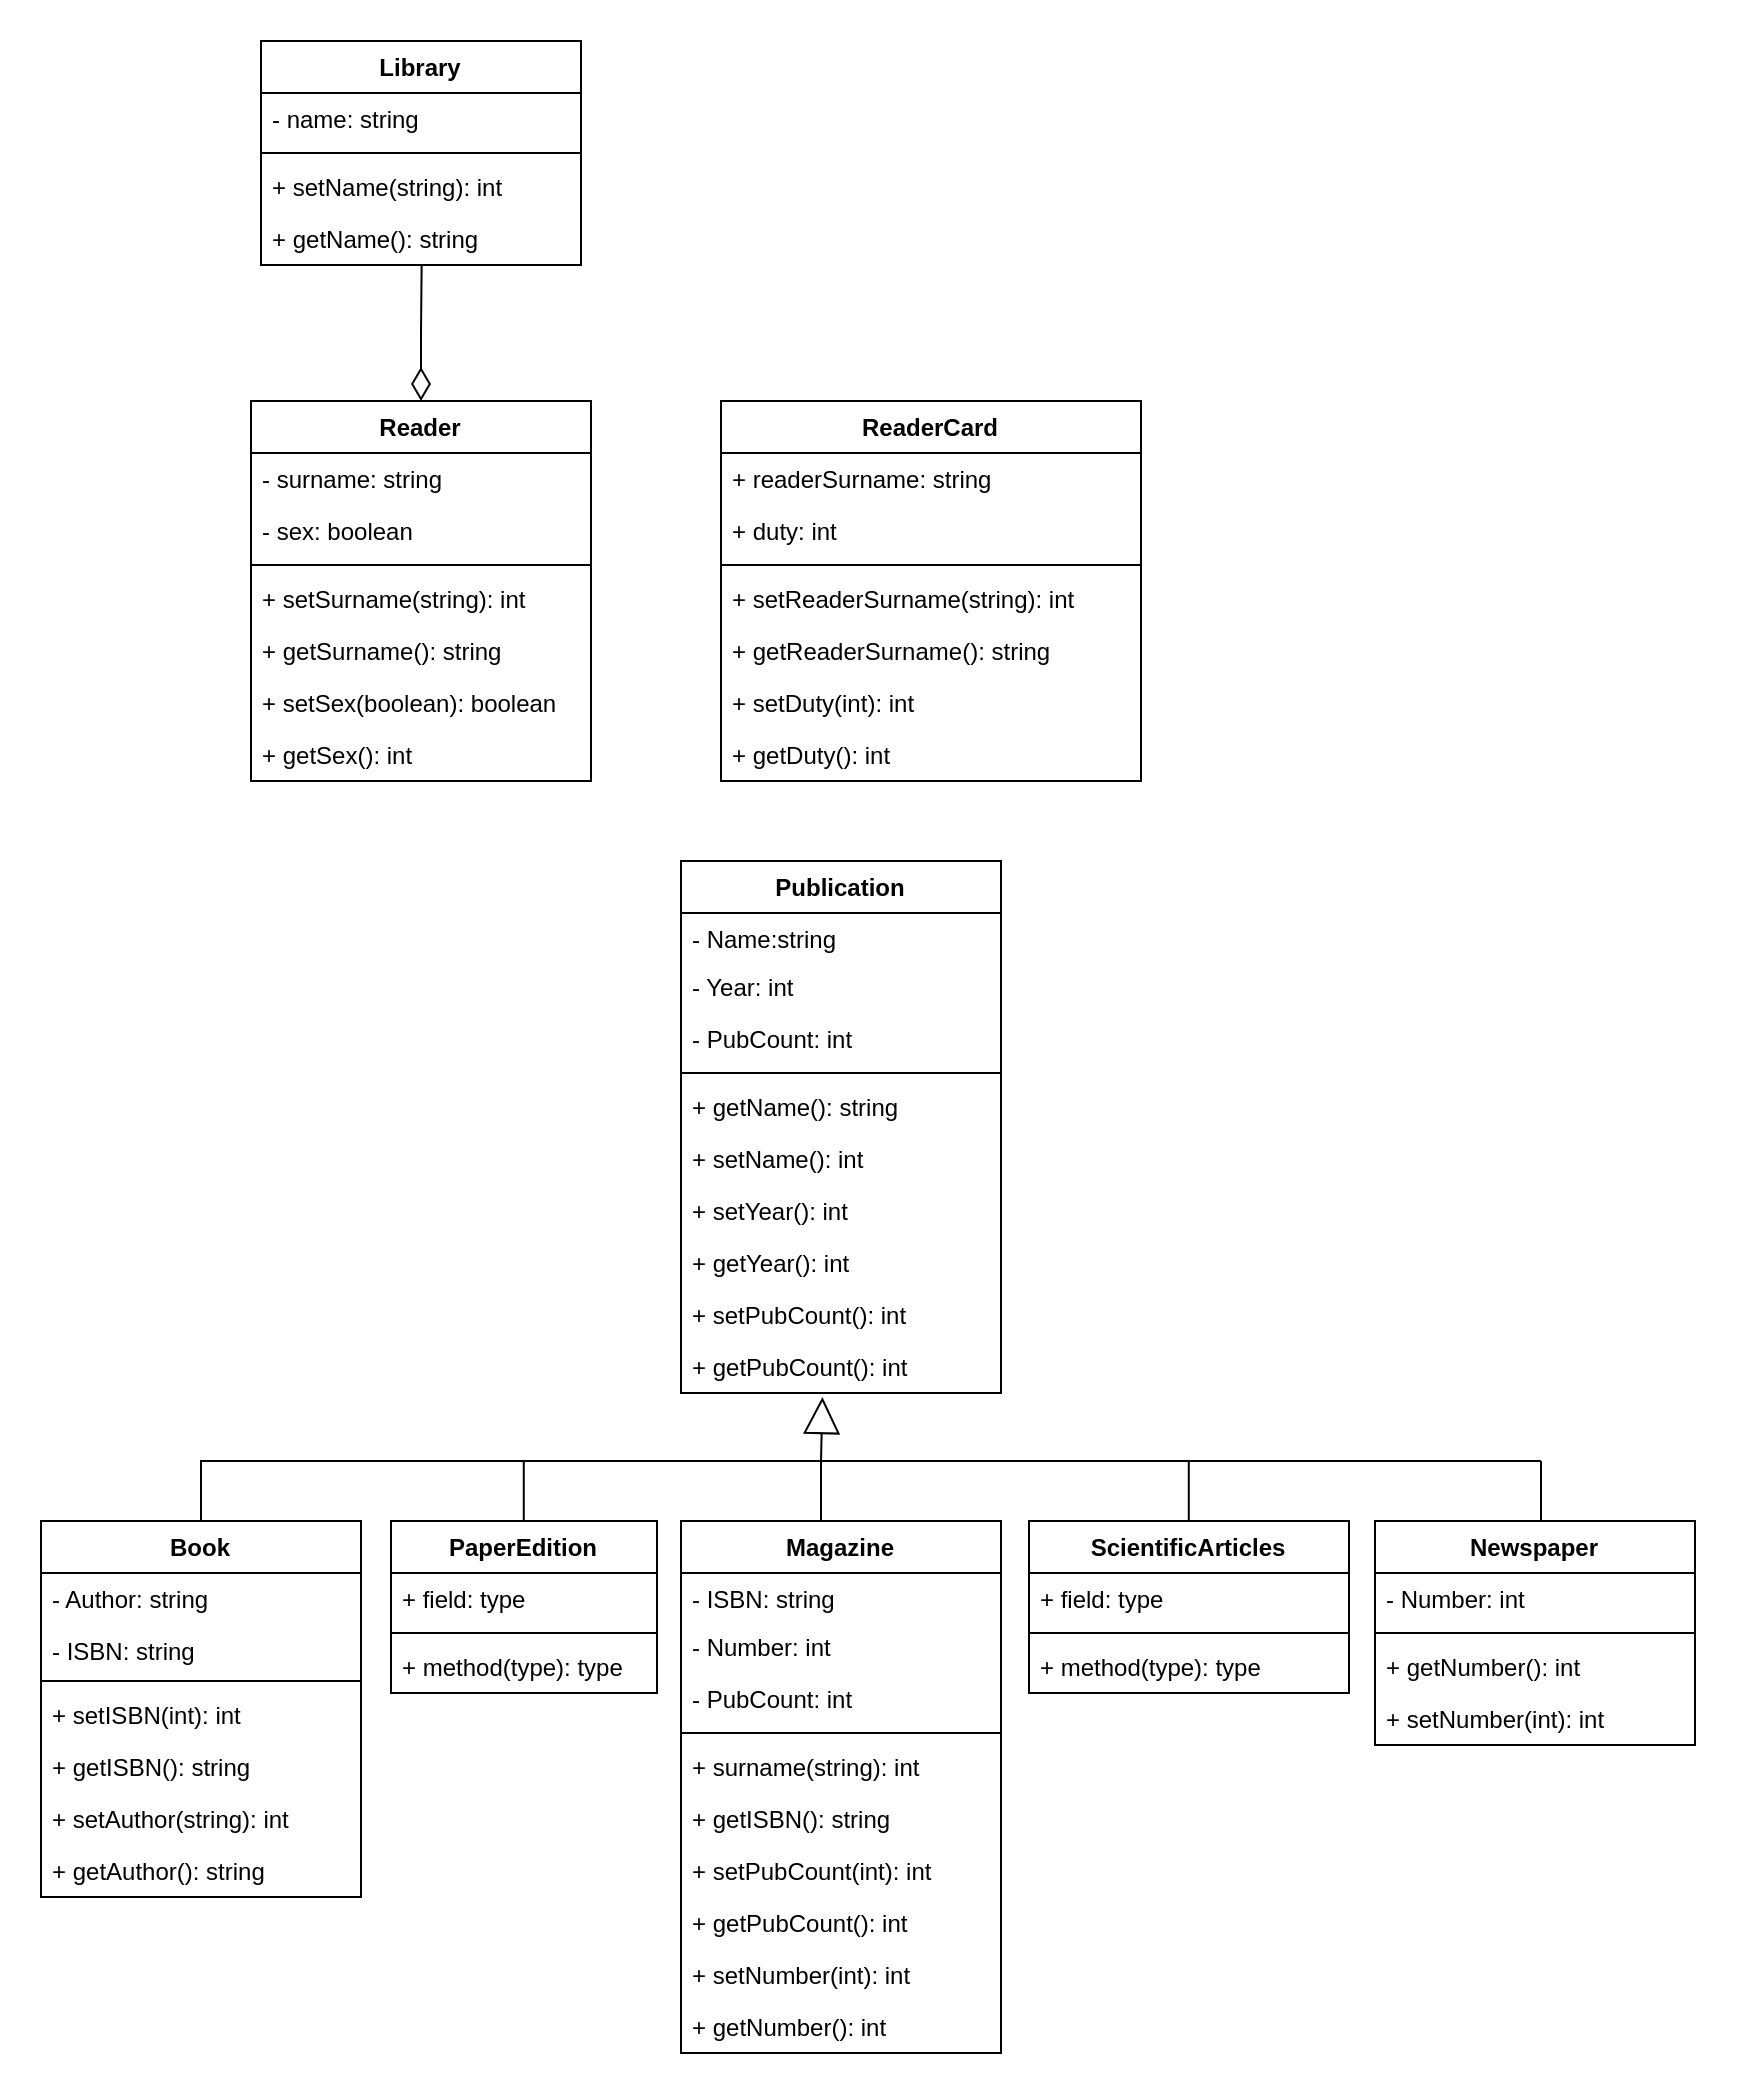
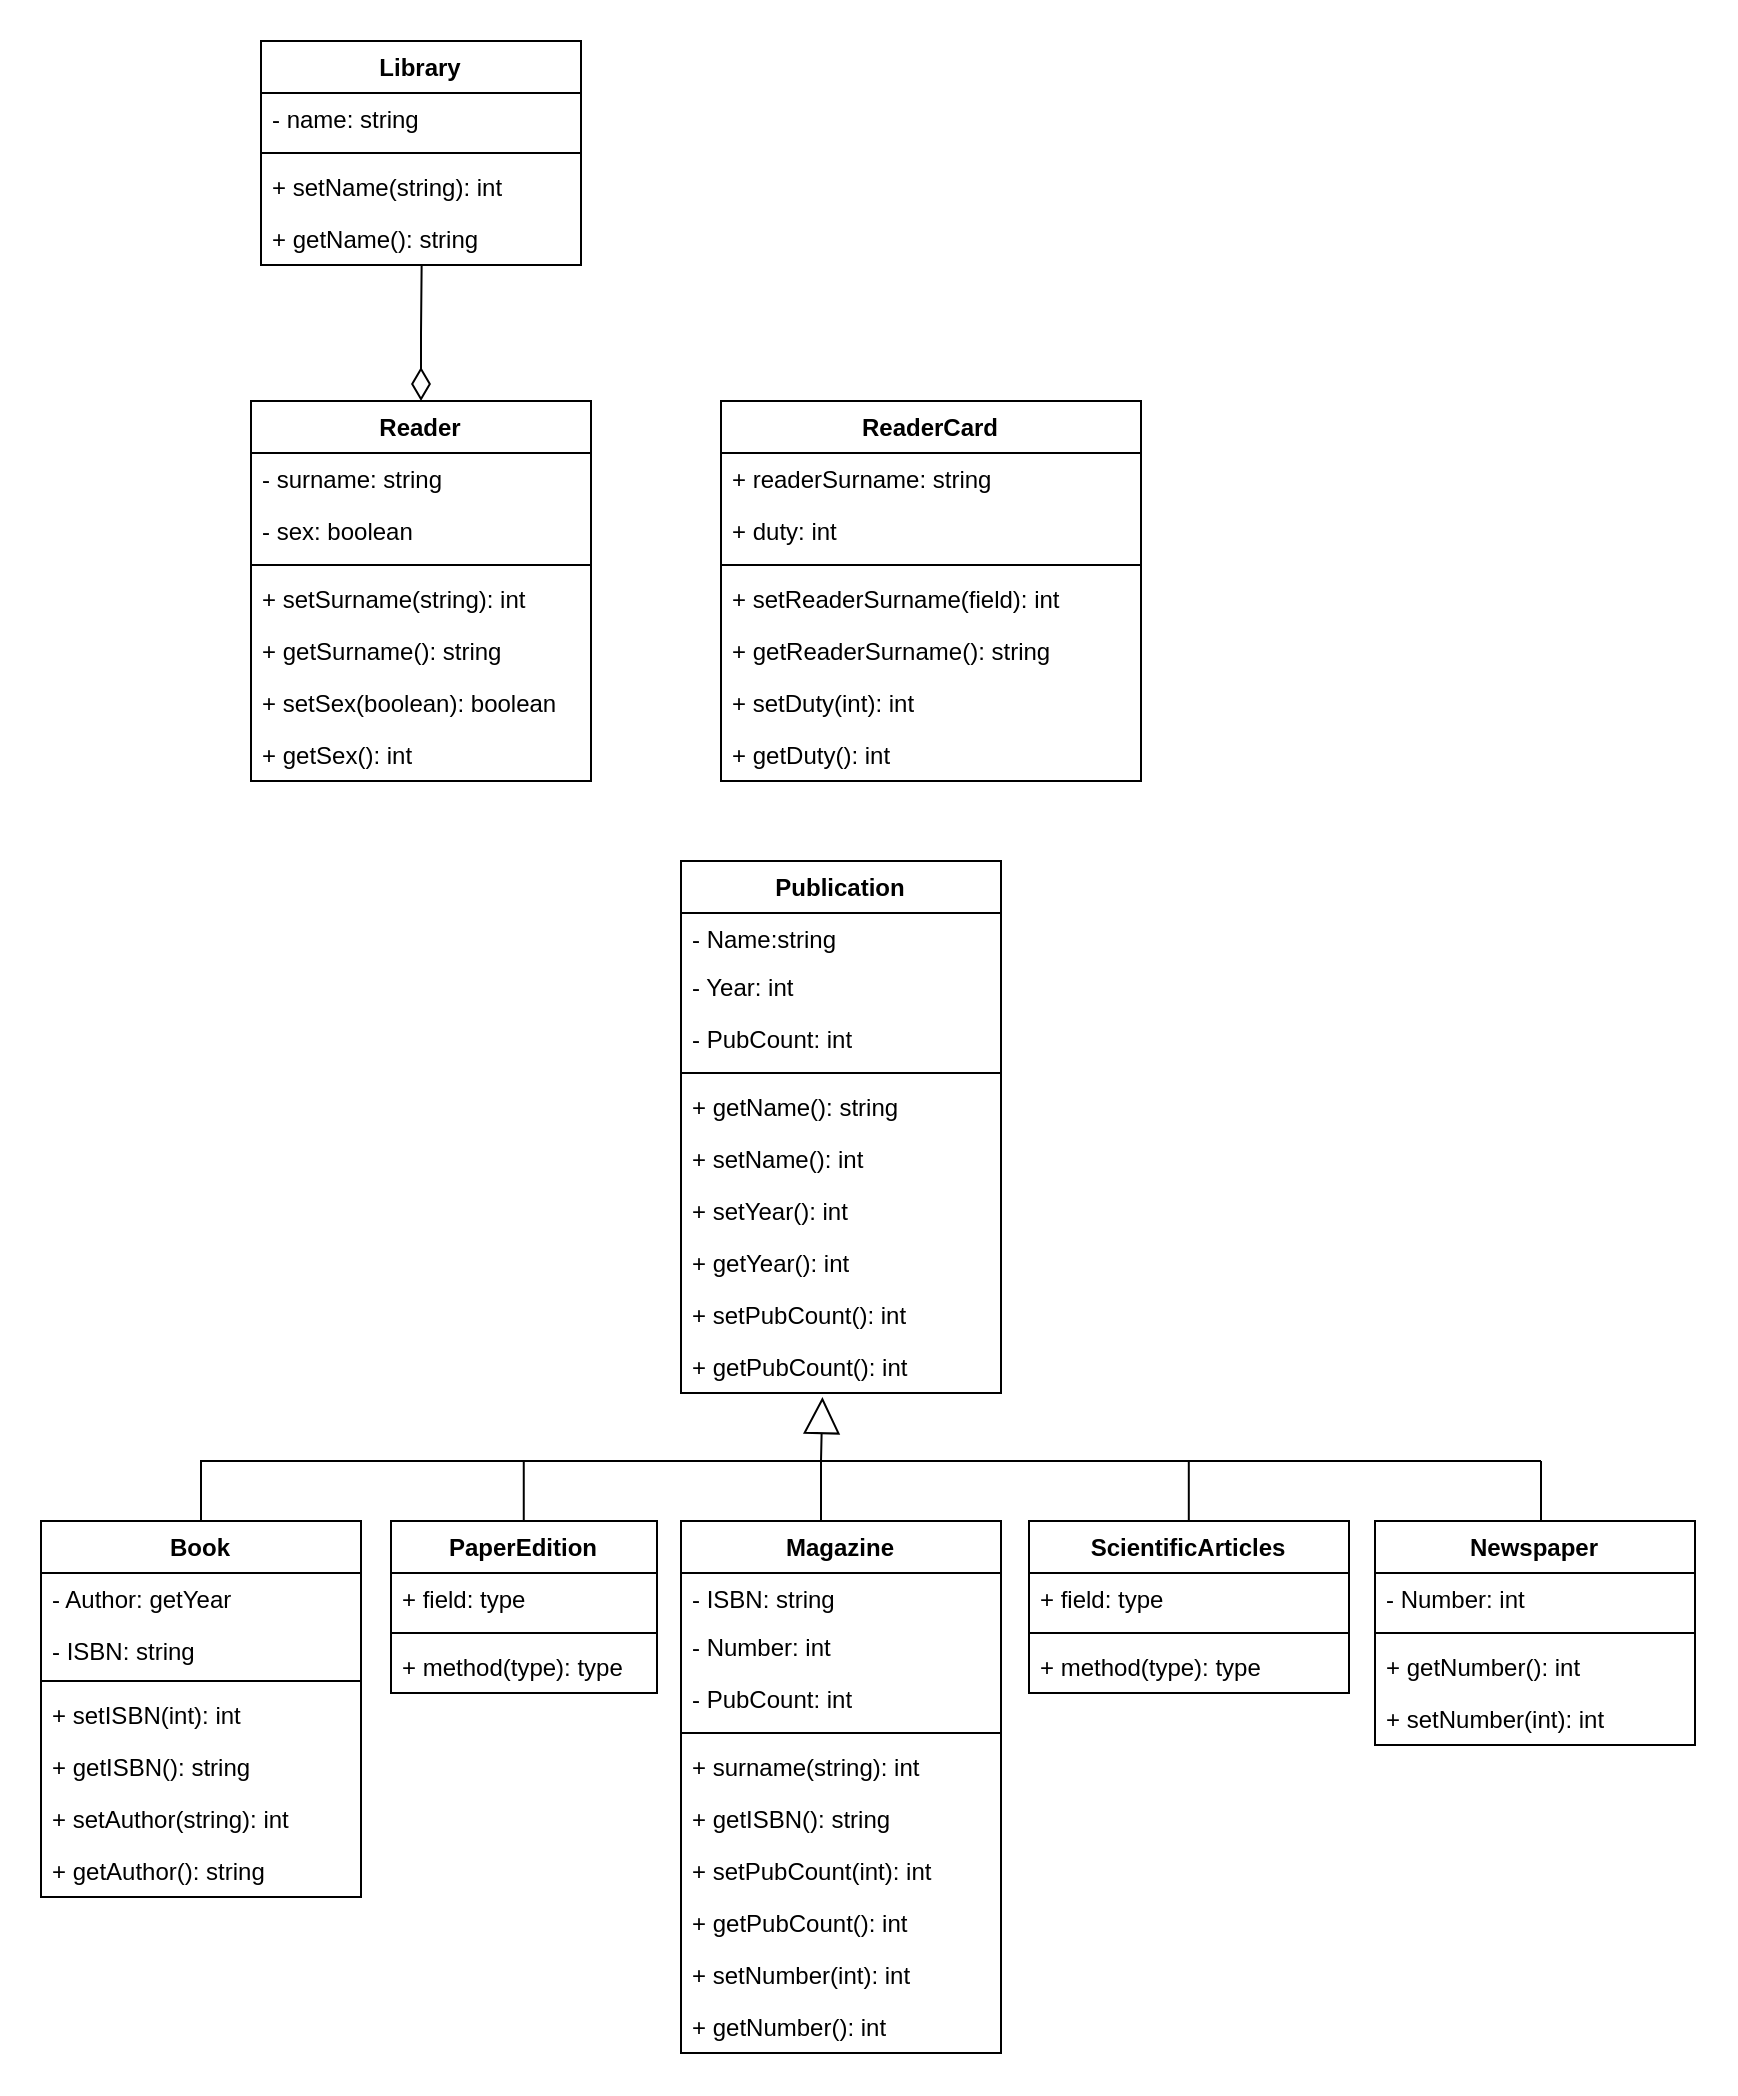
node "+ setReaderSurname(string): int": label "+ setReaderSurname(string): int" -> "+ setReaderSurname(field): int"
node "- Author: string": label "- Author: string" -> "- Author: getYear"
